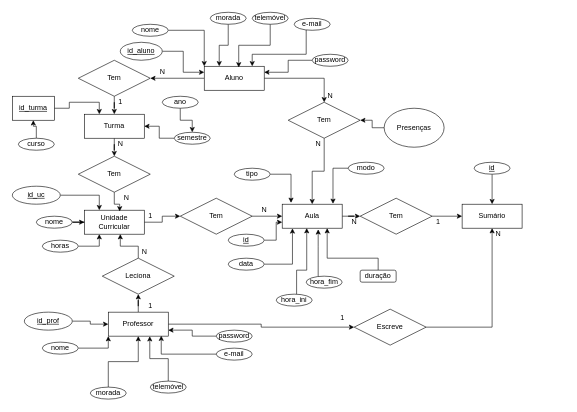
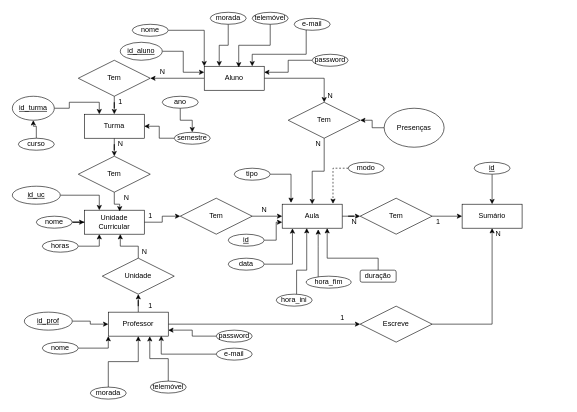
node "id_turma": shape rectangle -> ellipse
edge "modo" -> "Aula": style solid -> dashed
node "Leciona": label "Leciona" -> "Unidade"
node "hora_fim": size 36x12 -> 45x12
node "Escreve": moved (390, 327) -> (396, 324)
